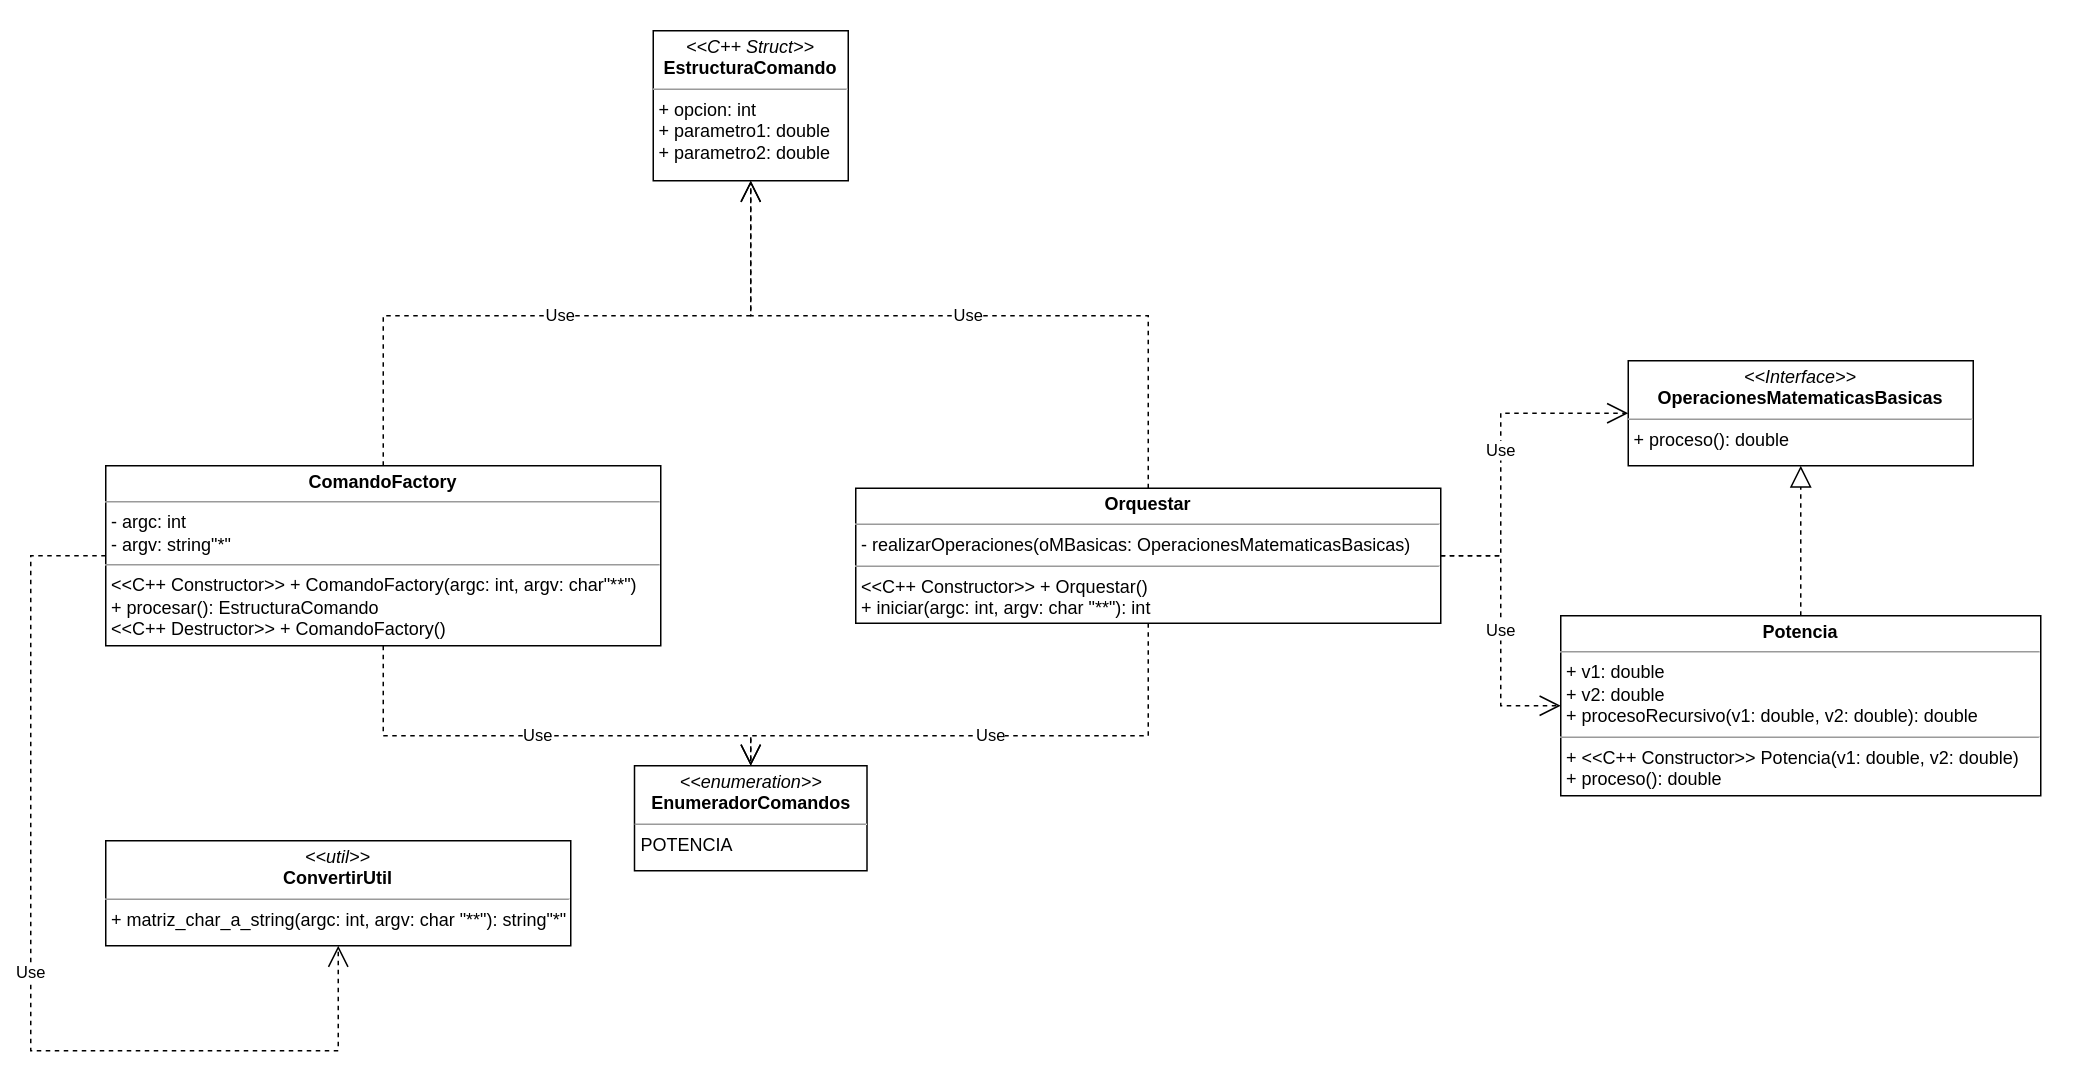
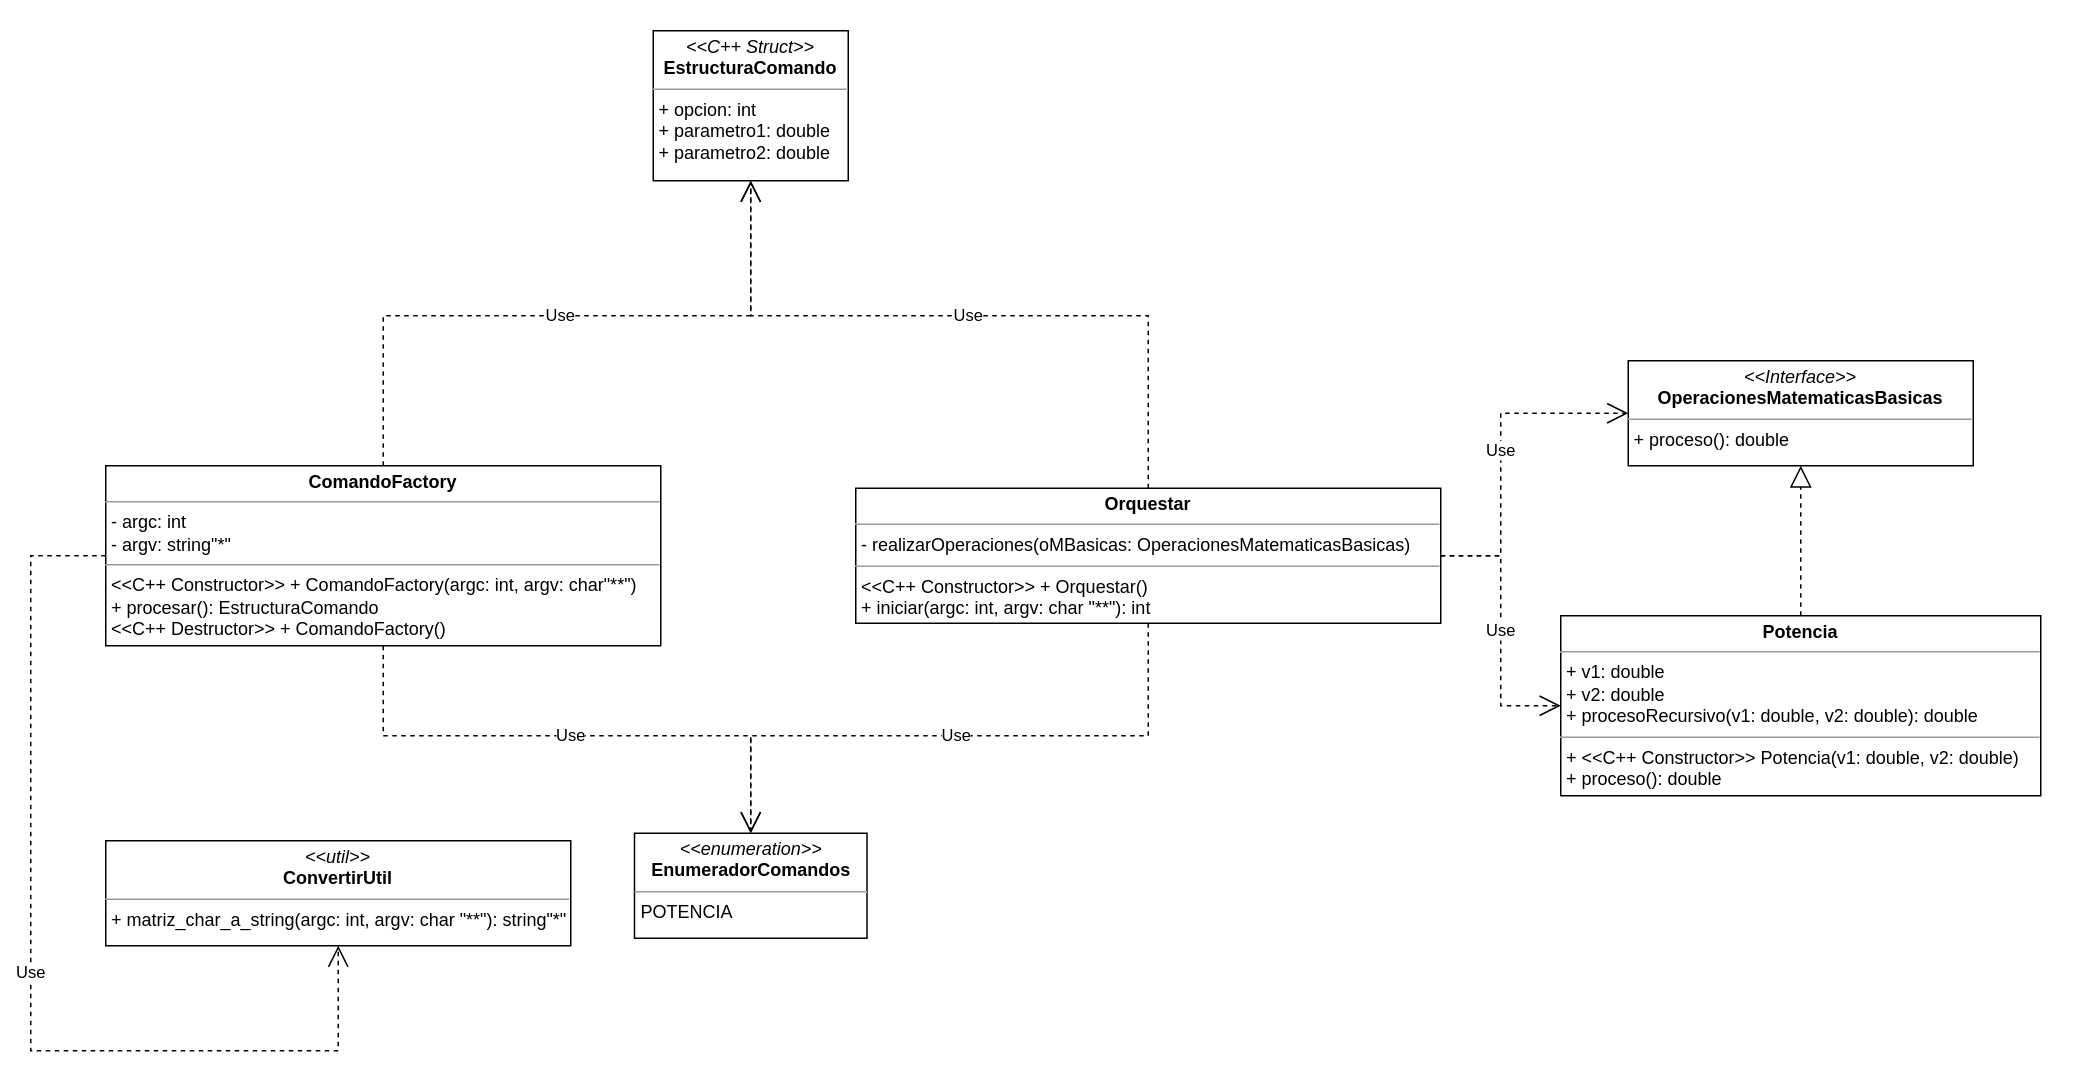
node "<<enumeration>> EnumeradorComandos POTENCIA": moved (751, 818) -> (751, 886)
